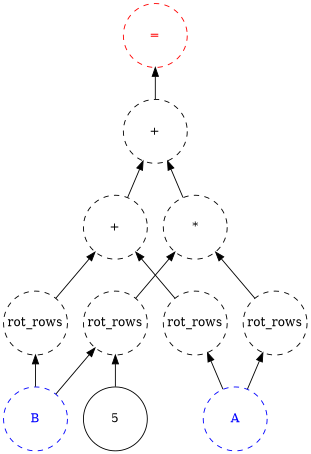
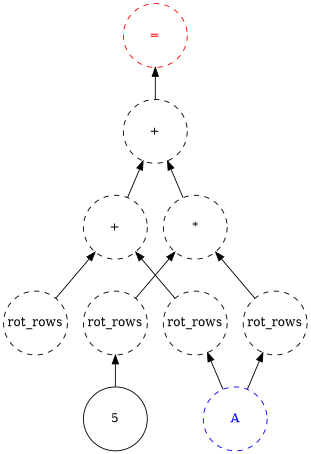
node "B": removed
